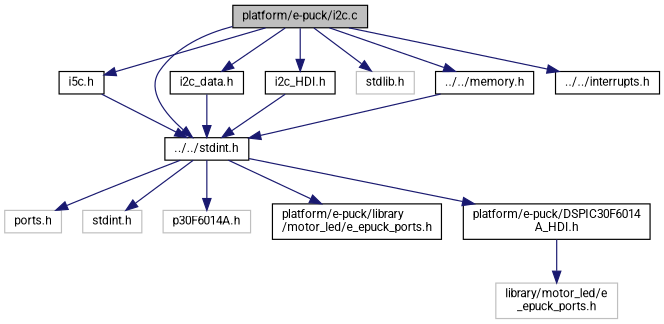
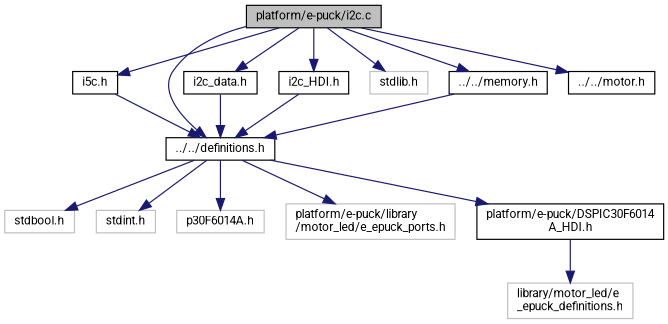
node "../../interrupts.h": label "../../interrupts.h" -> "../../motor.h"
node "../../stdint.h": label "../../stdint.h" -> "../../definitions.h"
node "ports.h": label "ports.h" -> "stdbool.h"
node "platform/e-puck/library /motor_led/e_epuck_ports.h": color black -> grey75
node "library/motor_led/e _epuck_ports.h": label "library/motor_led/e _epuck_ports.h" -> "library/motor_led/e _epuck_definitions.h"
